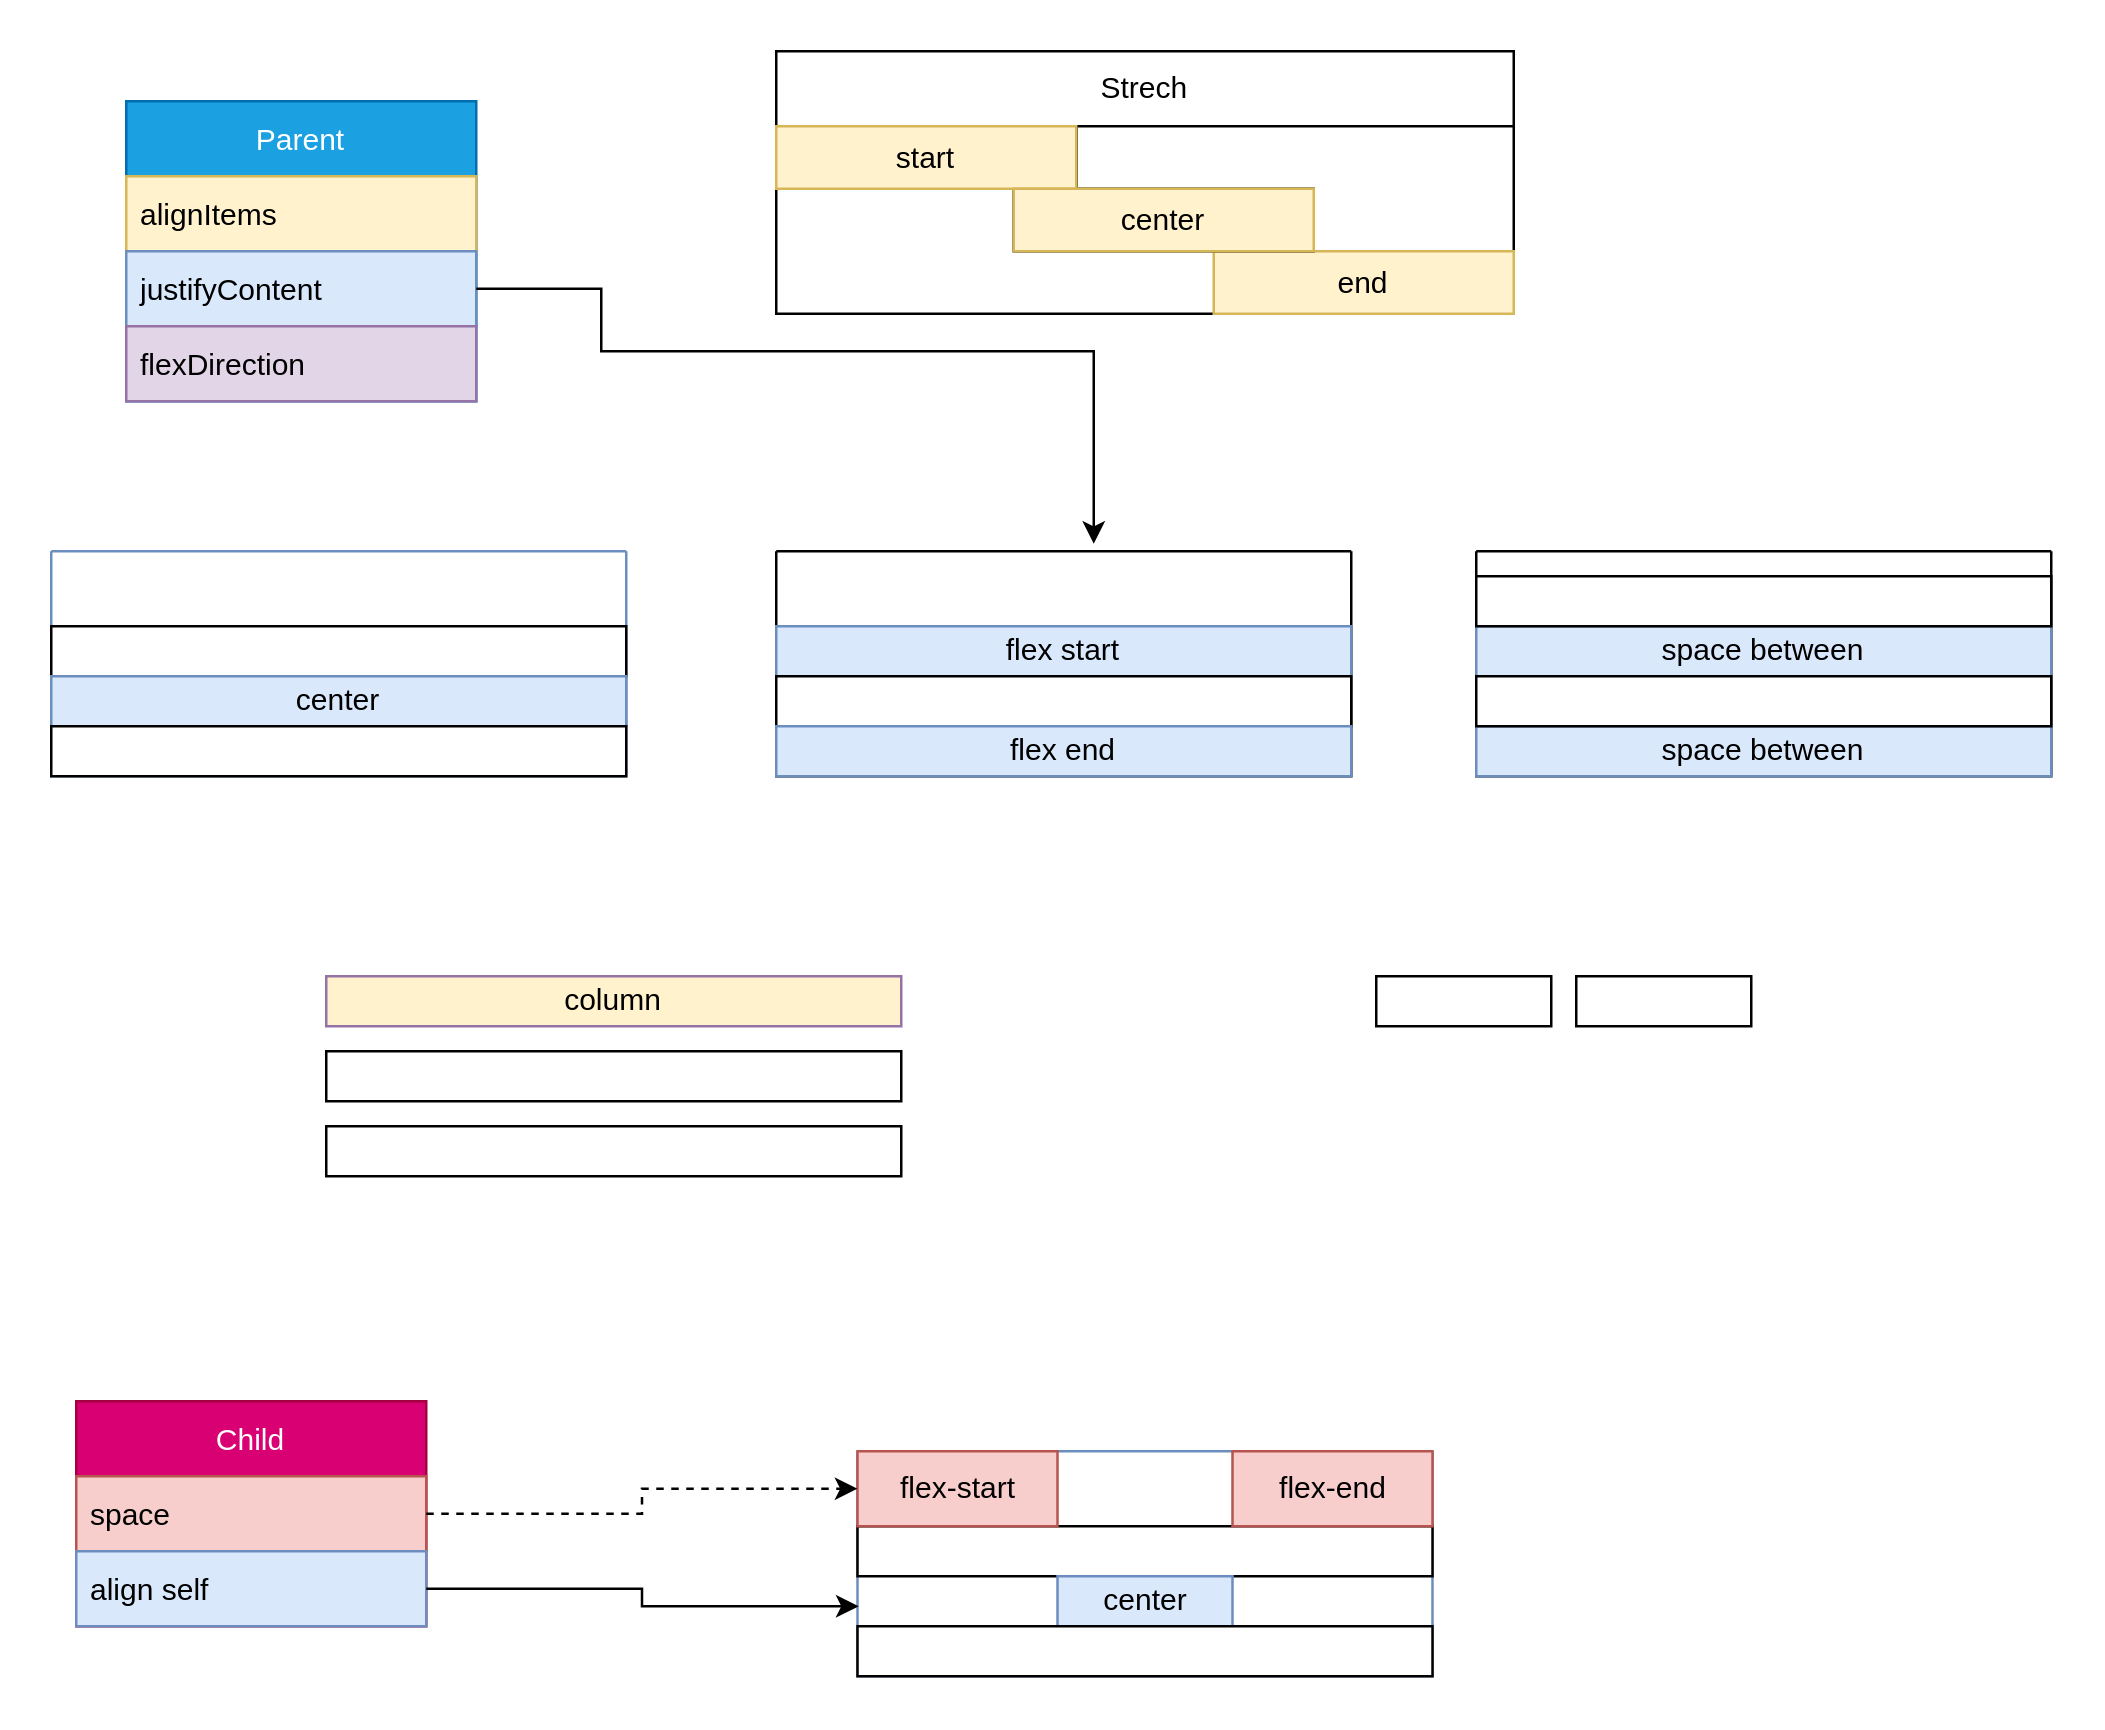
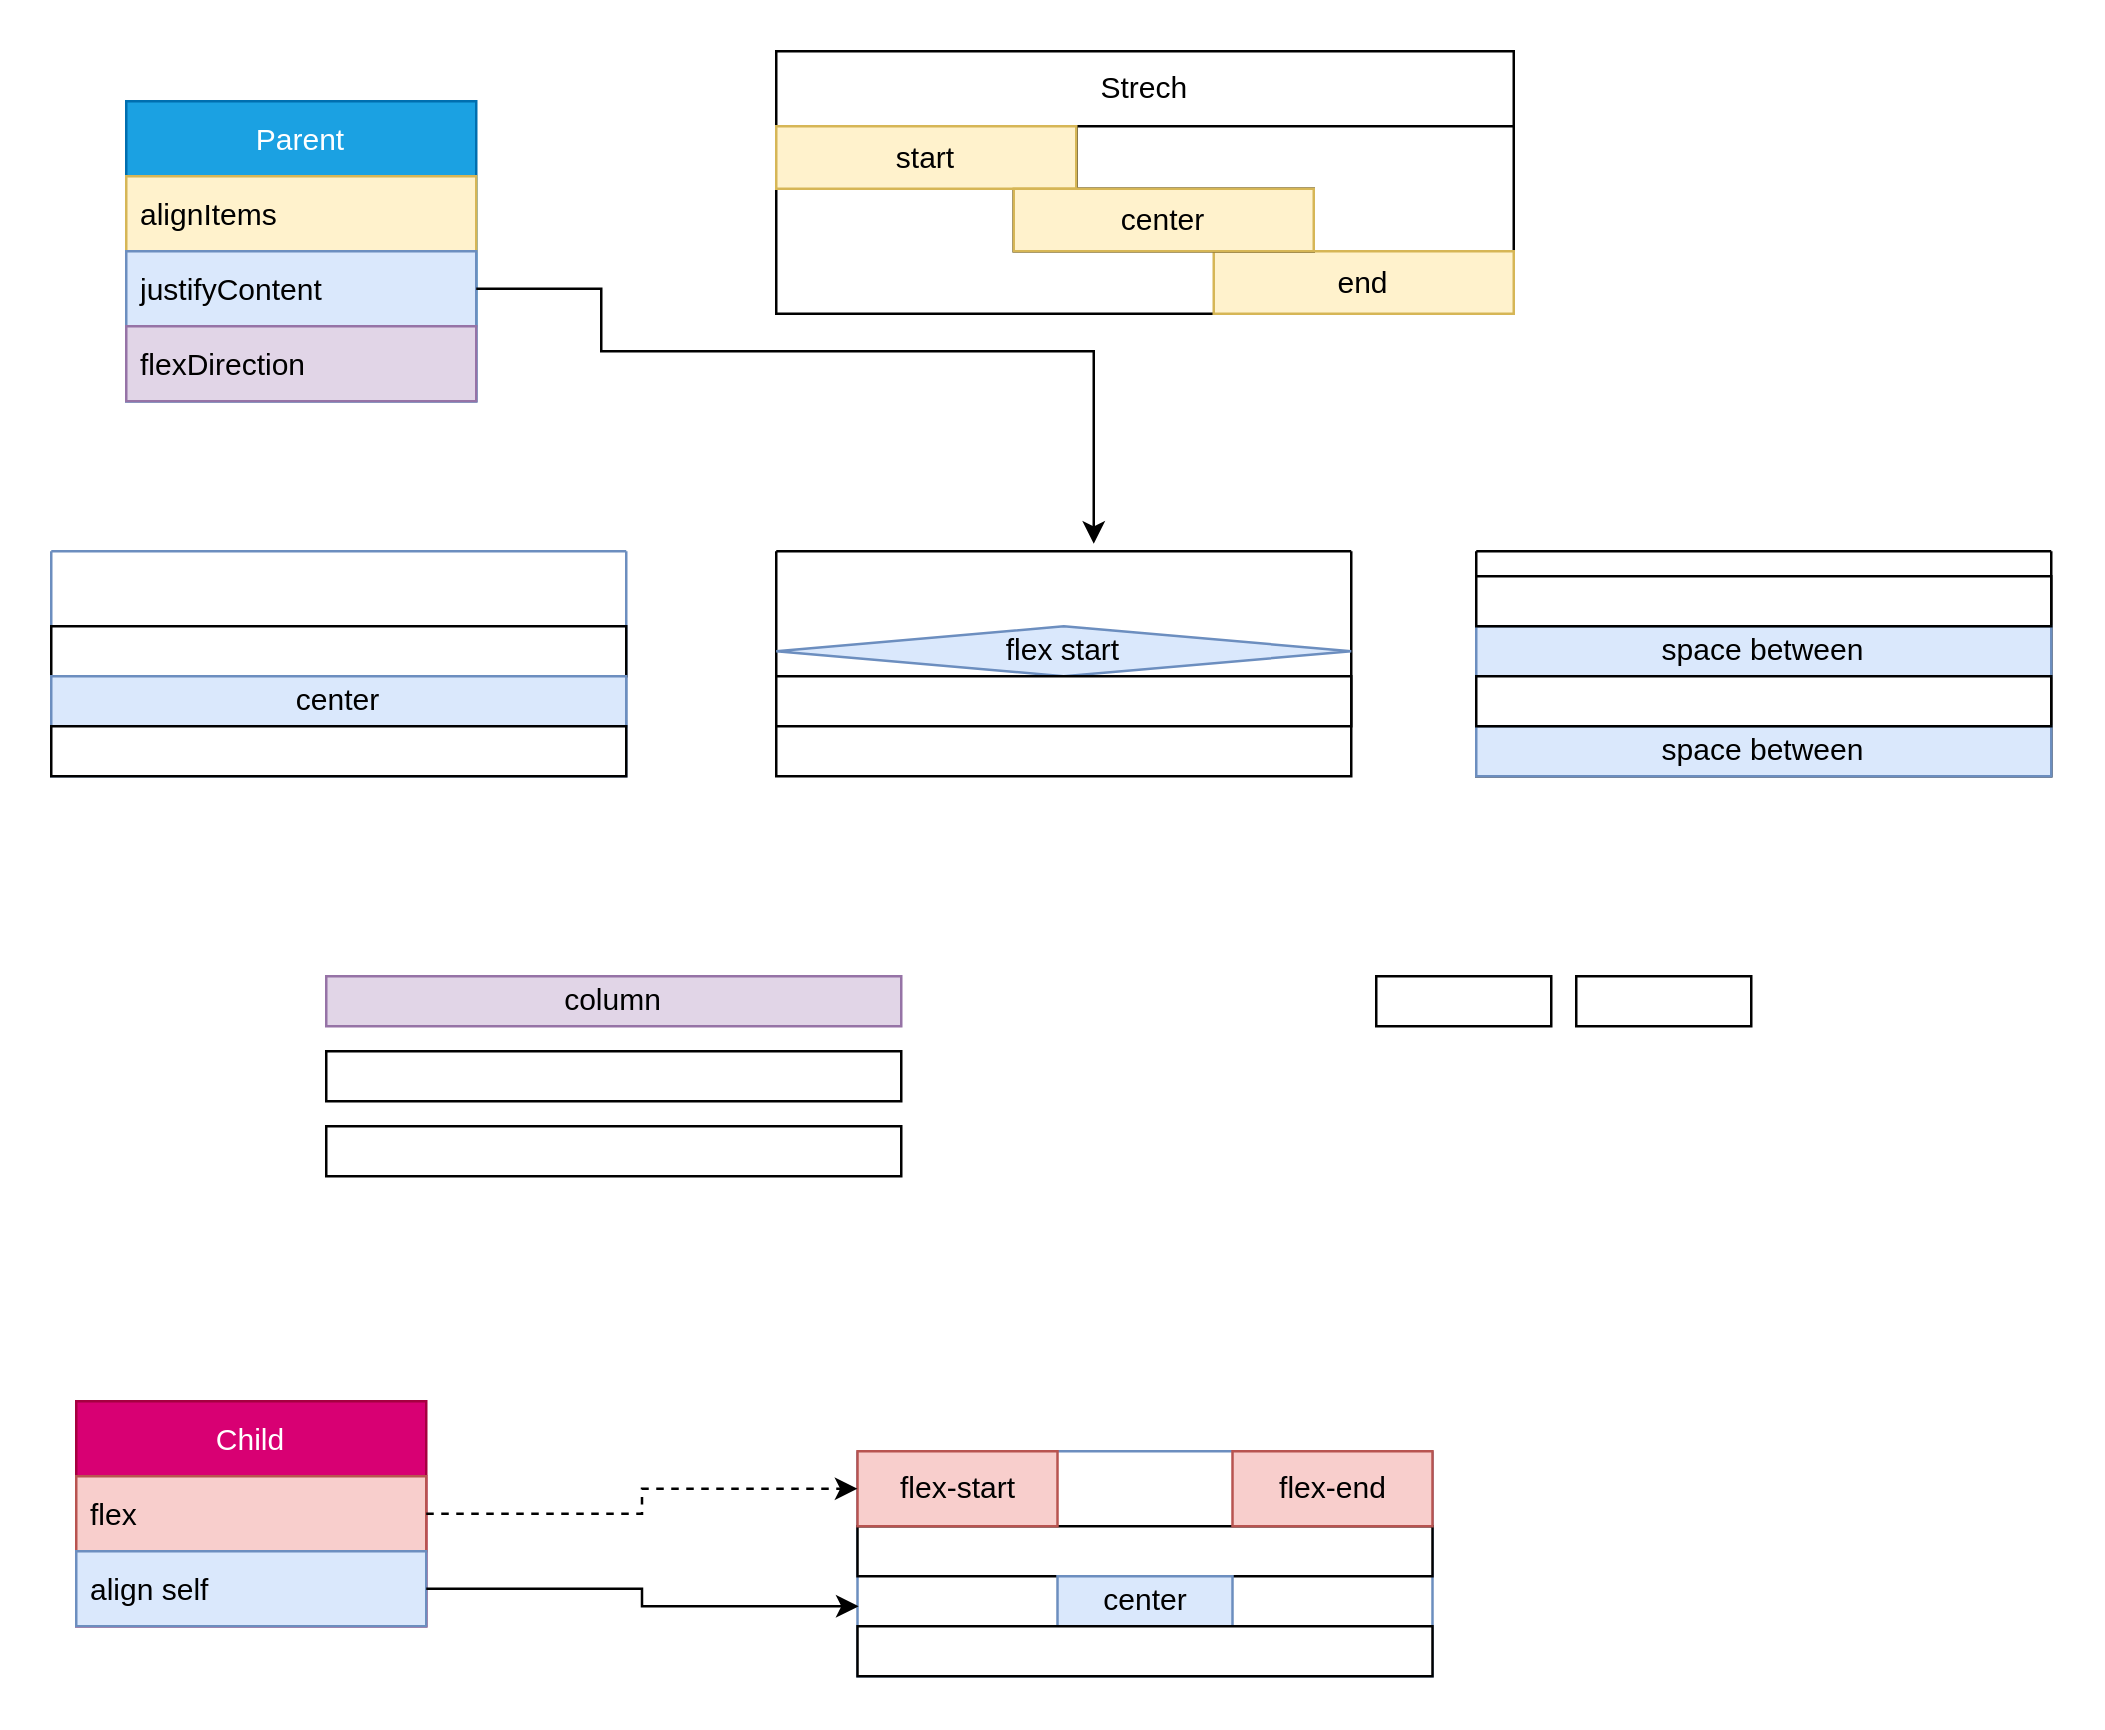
node "flex start": shape rectangle -> diamond
node "flex end": removed
node "column": fillcolor #fff2cc -> #e1d5e7
node "space": label "space" -> "flex"
